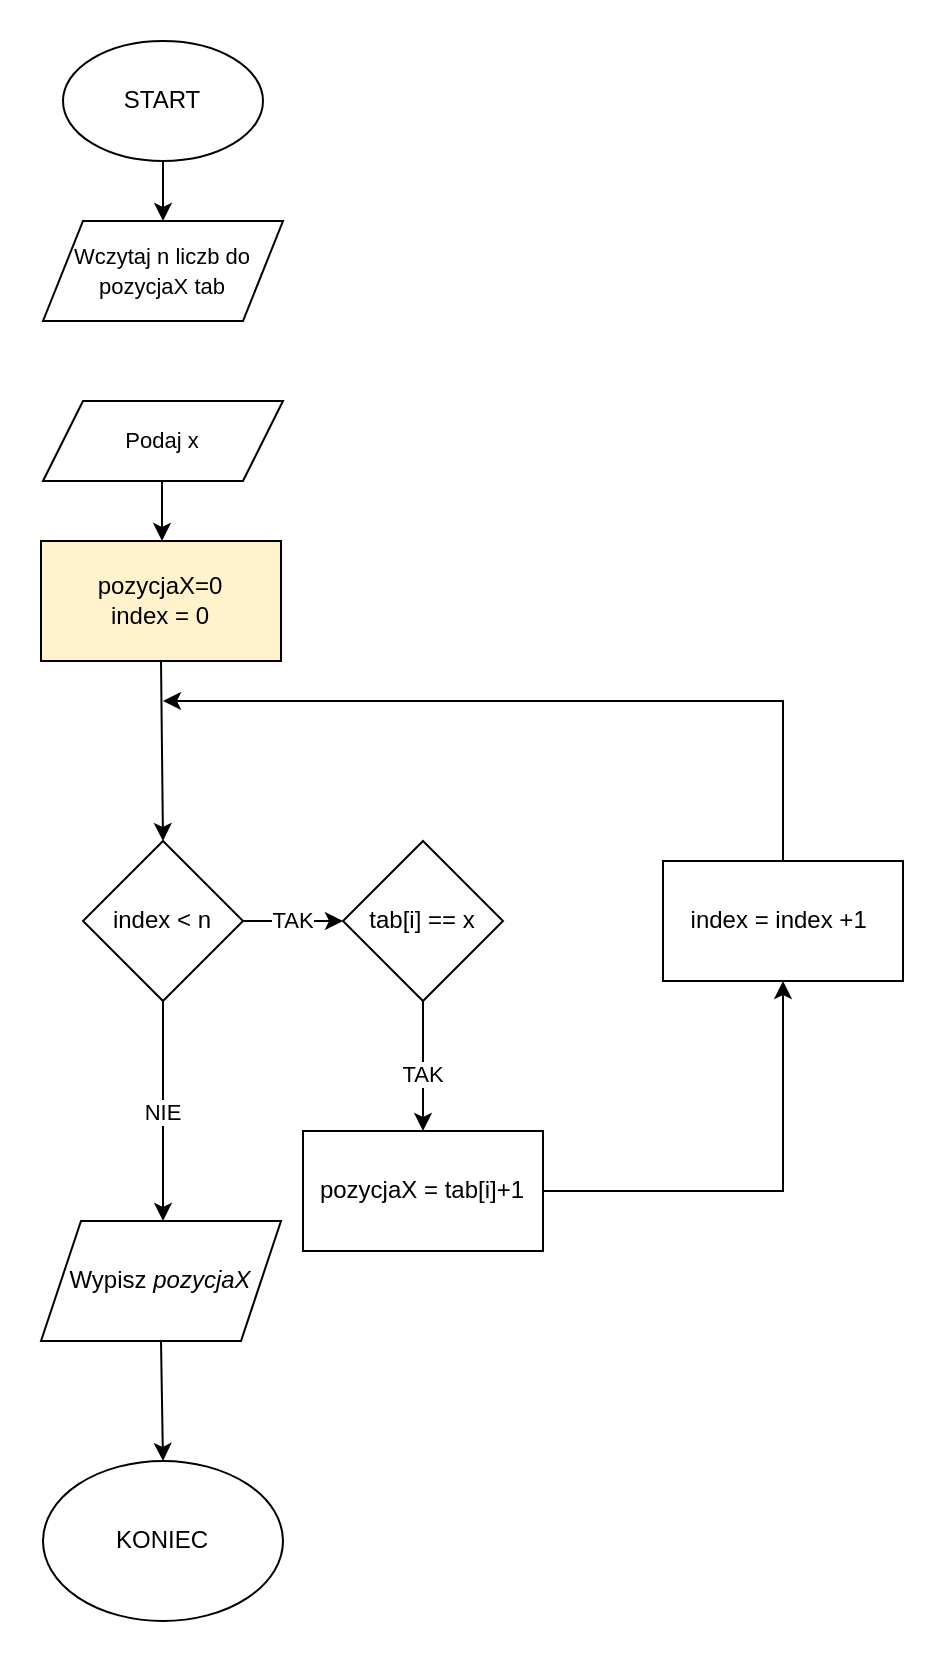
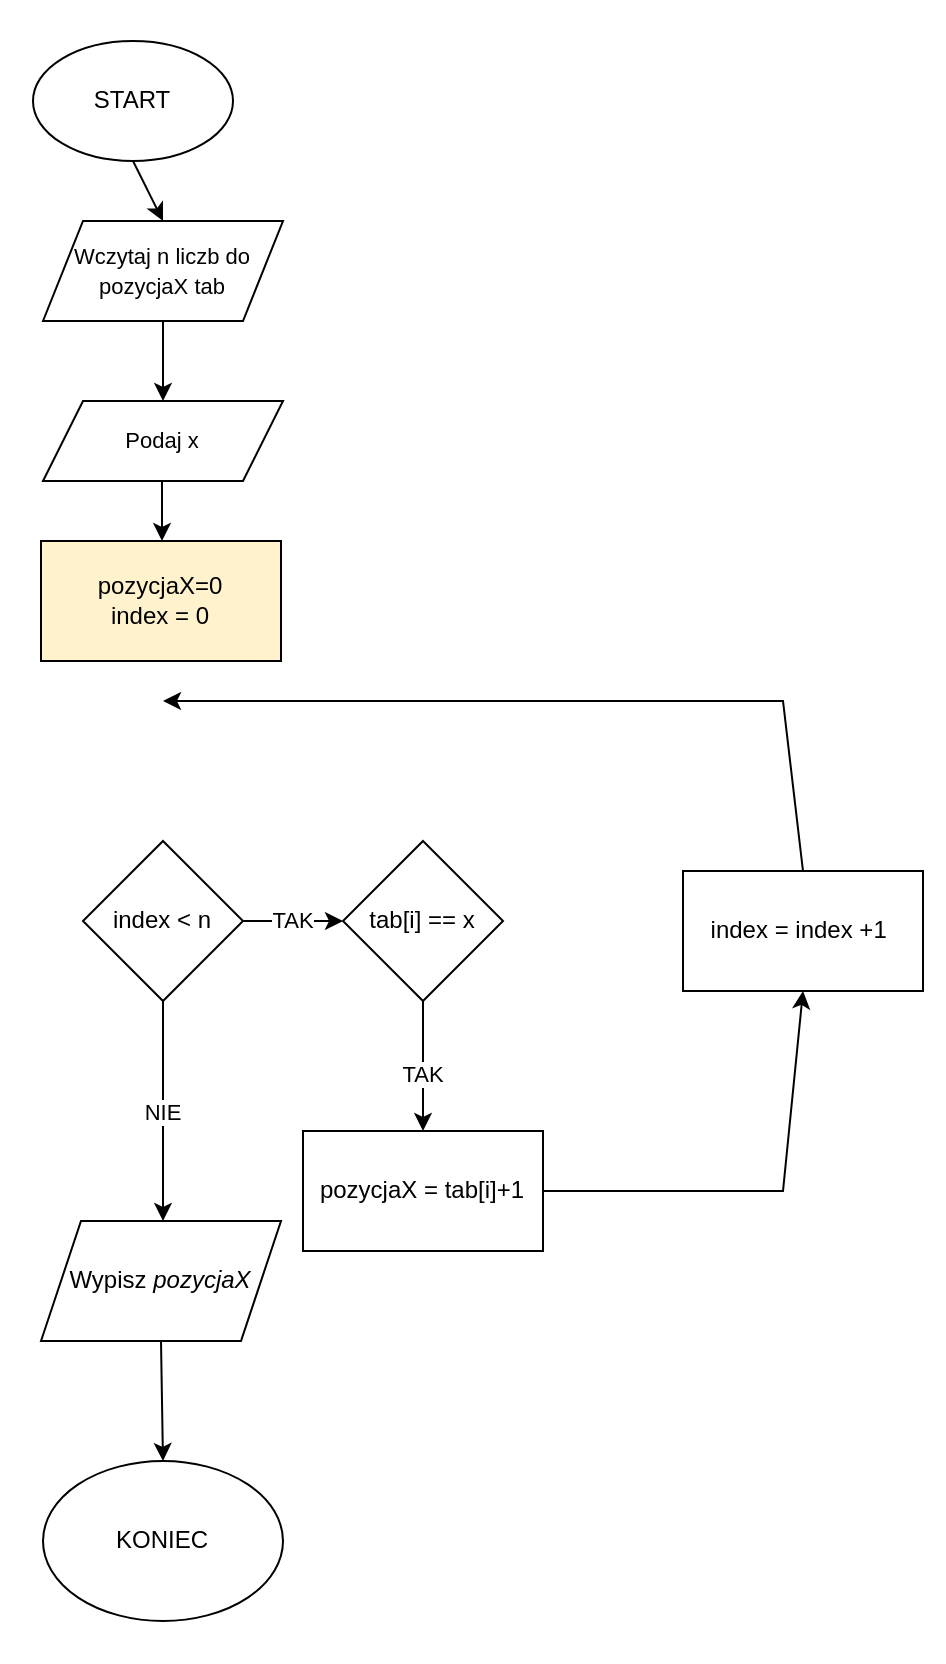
node "START": moved (163, 101) -> (133, 101)
edge "Wczytaj n liczb do pozycjaX tab" -> "Podaj x": added
edge "pozycjaX=0 index = 0" -> "index < n": removed
node "index = index +1": moved (783, 921) -> (803, 931)
